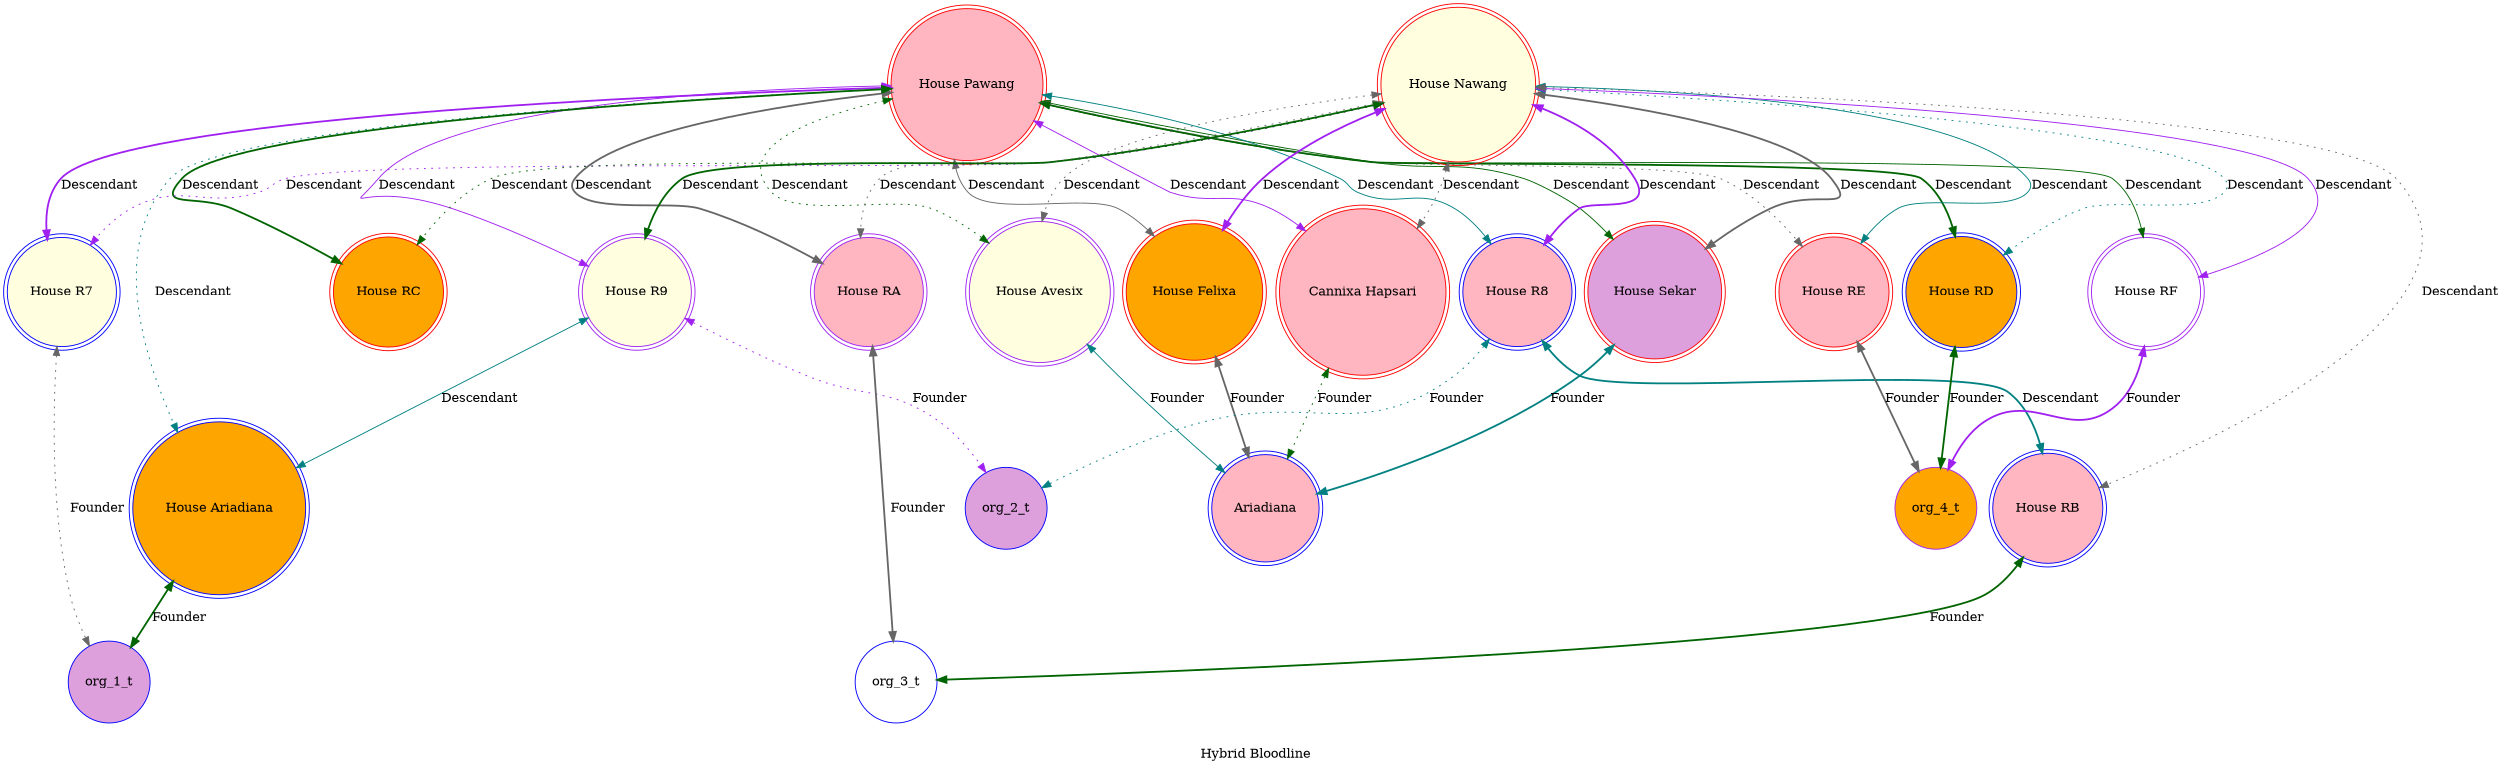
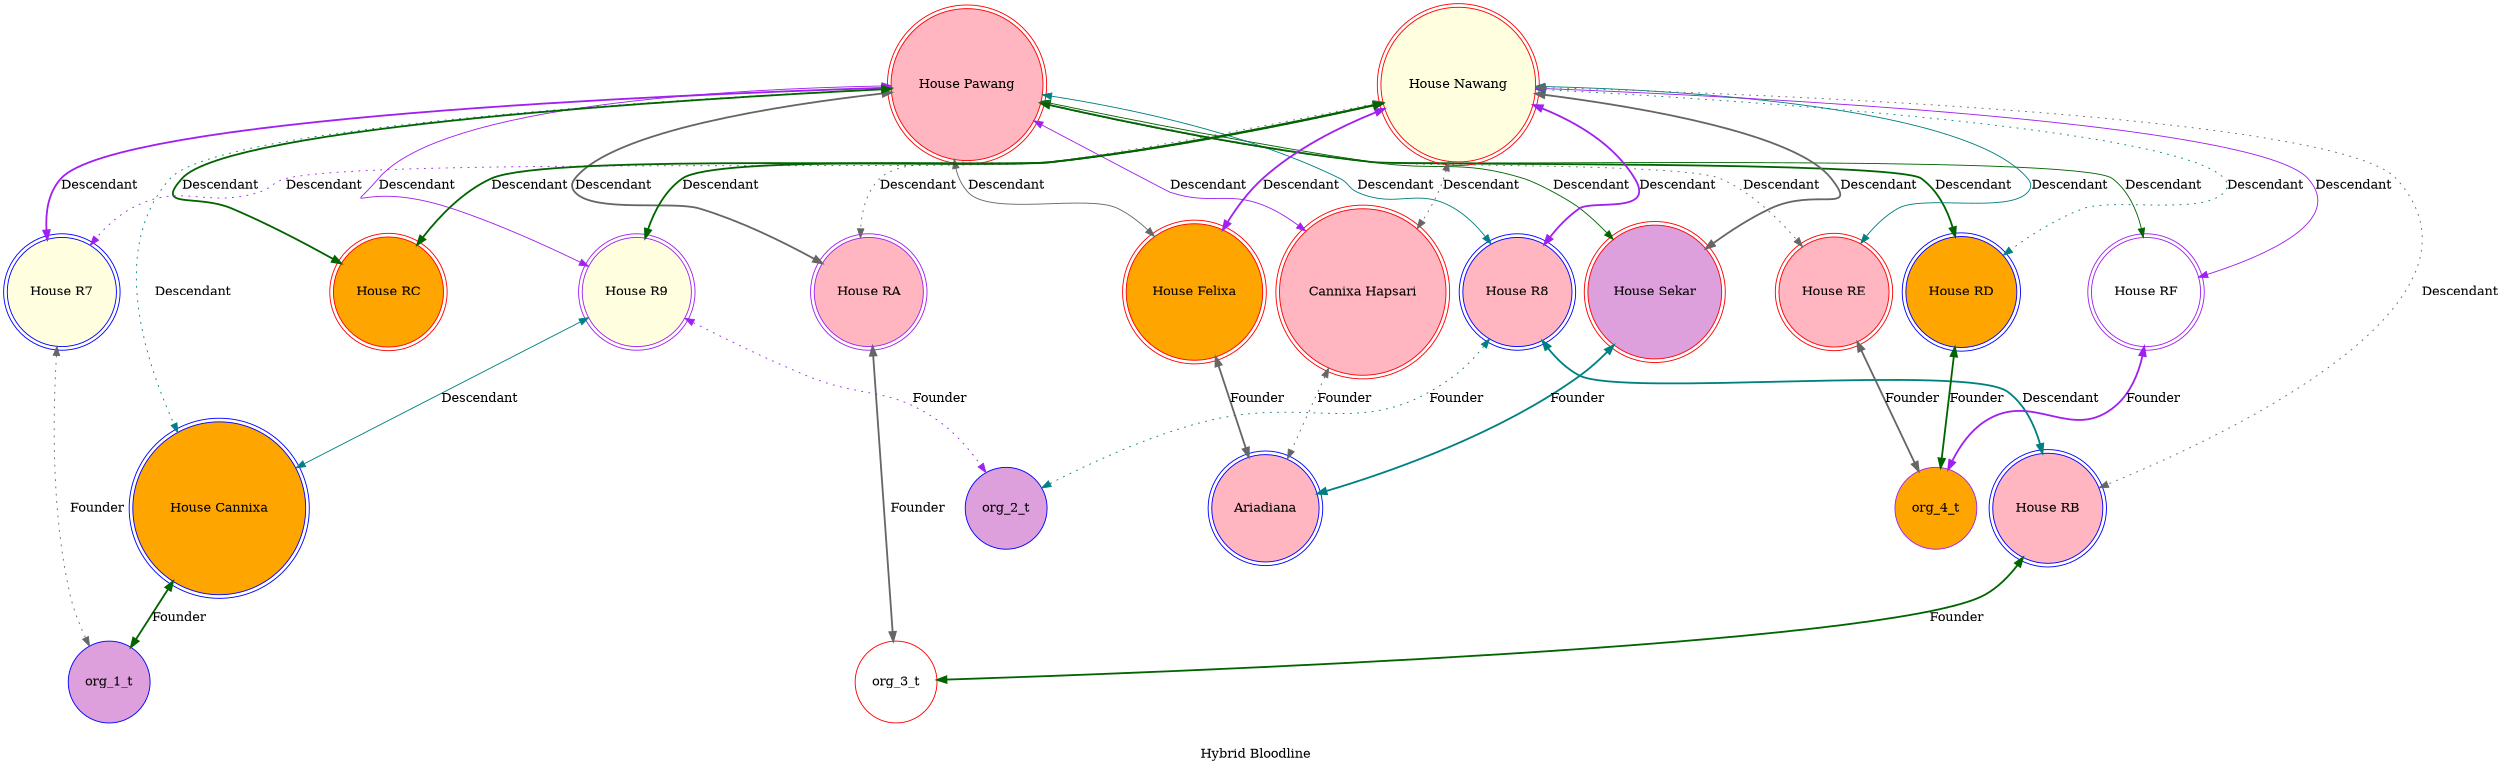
edge "House Nawang" -- "House RC": style dotted -> bold
node "House Avesix": removed
edge "Cannixa Hapsari" -- "Ariadiana": color darkgreen -> gray40
node "House Ariadiana": label "House Ariadiana" -> "House Cannixa"
node "org_3_t": color blue -> red
